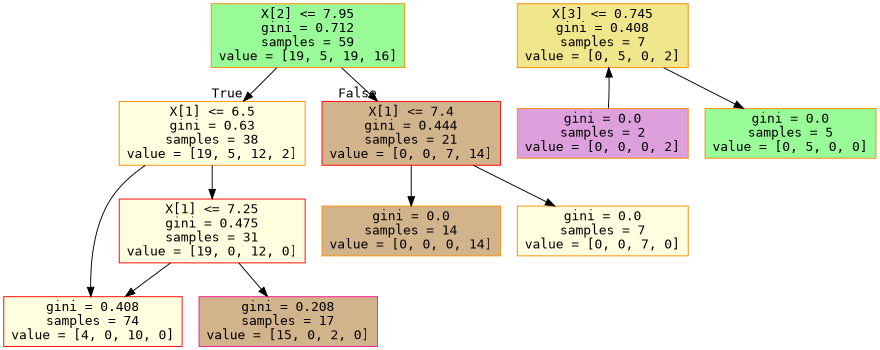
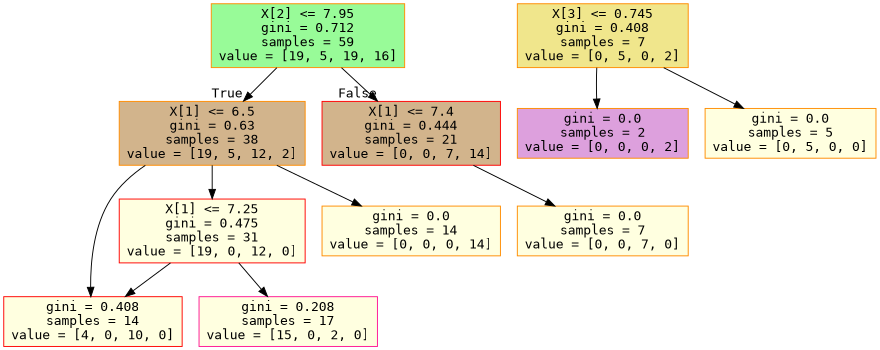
edge "gini = 0.0 samples = 2 value = [0, 0, 0, 2]" -> "X[3] <= 0.745 gini = 0.408 samples = 7 value = [0, 5, 0, 2]": reversed
node "X[1] <= 6.5 gini = 0.63 samples = 38 value = [19, 5, 12, 2]": fillcolor lightyellow -> tan
node "gini = 0.0 samples = 5 value = [0, 5, 0, 0]": fillcolor palegreen -> lightyellow
edge "X[1] <= 7.4 gini = 0.444 samples = 21 value = [0, 0, 7, 14]" -> "gini = 0.0 samples = 14 value = [0, 0, 0, 14]": now "X[1] <= 6.5 gini = 0.63 samples = 38 value = [19, 5, 12, 2]" -> "gini = 0.0 samples = 14 value = [0, 0, 0, 14]"
node "gini = 0.0 samples = 14 value = [0, 0, 0, 14]": fillcolor tan -> lightyellow
node "gini = 0.408 samples = 74 value = [4, 0, 10, 0]": label "gini = 0.408 samples = 74 value = [4, 0, 10, 0]" -> "gini = 0.408 samples = 14 value = [4, 0, 10, 0]"
node "gini = 0.208 samples = 17 value = [15, 0, 2, 0]": fillcolor tan -> lightyellow
